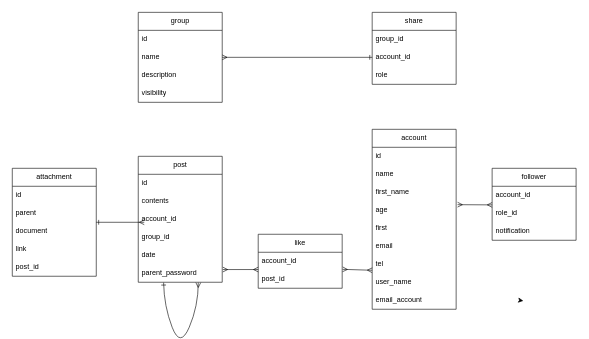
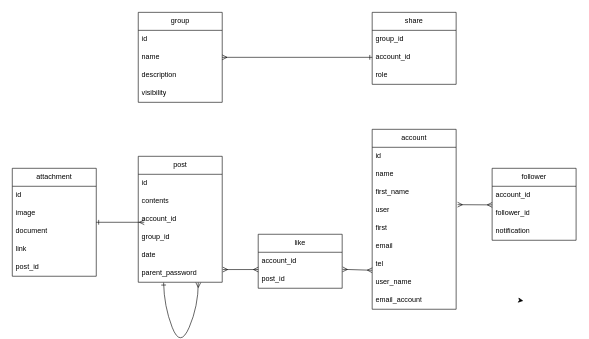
node "age": label "age" -> "user"
node "parent": label "parent" -> "image"
node "role_id": label "role_id" -> "follower_id"
